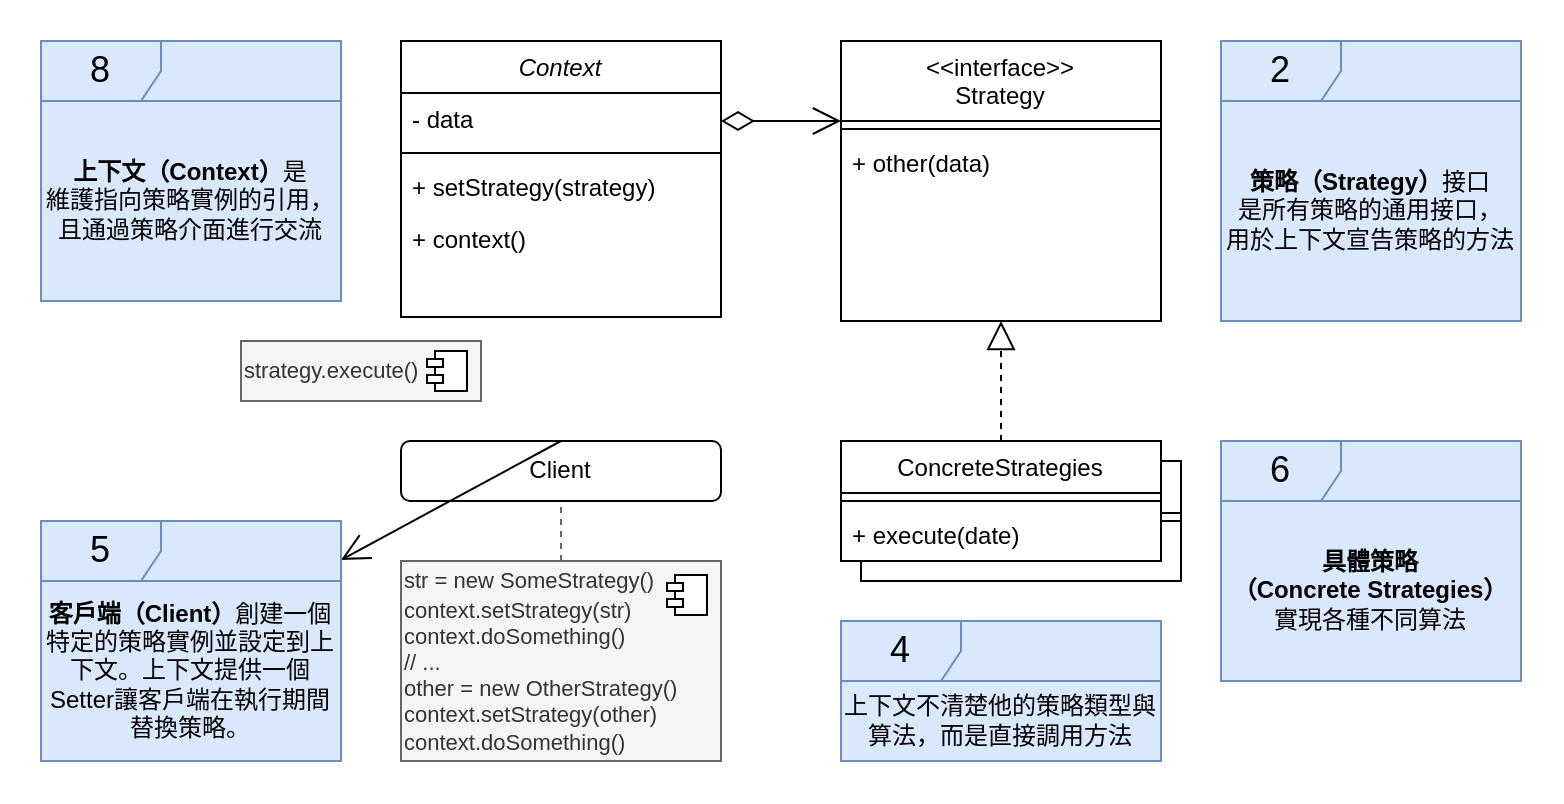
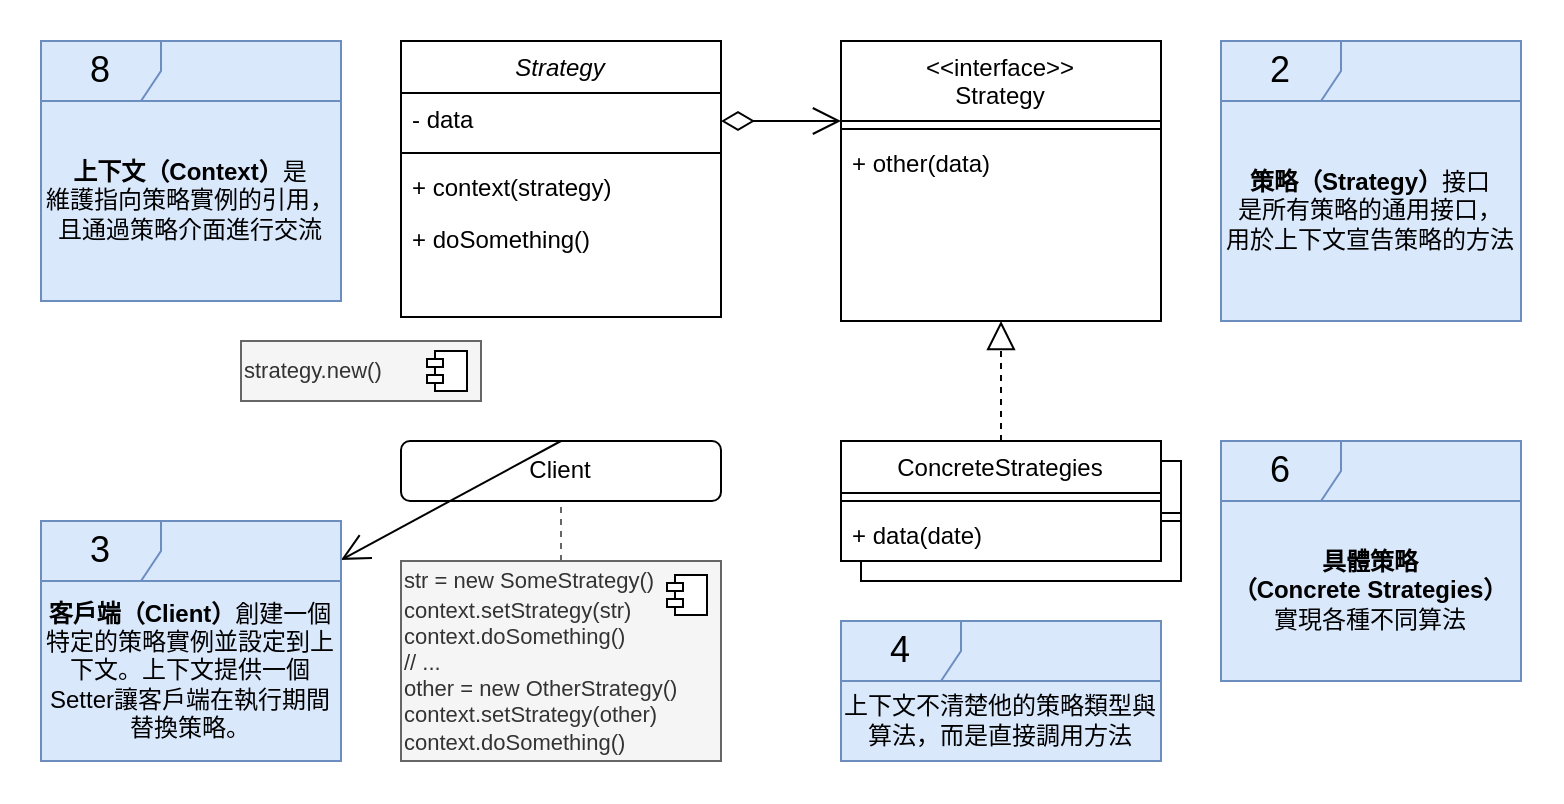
node "Context": label "Context" -> "Strategy"
node "+ setStrategy(strategy)": label "+ setStrategy(strategy)" -> "+ context(strategy)"
node "+ context()": label "+ context()" -> "+ doSomething()"
node "strategy.execute()": label "strategy.execute()" -> "strategy.new()"
node "+ execute(date)": label "+ execute(date)" -> "+ data(date)"
node "5": label "5" -> "3"
